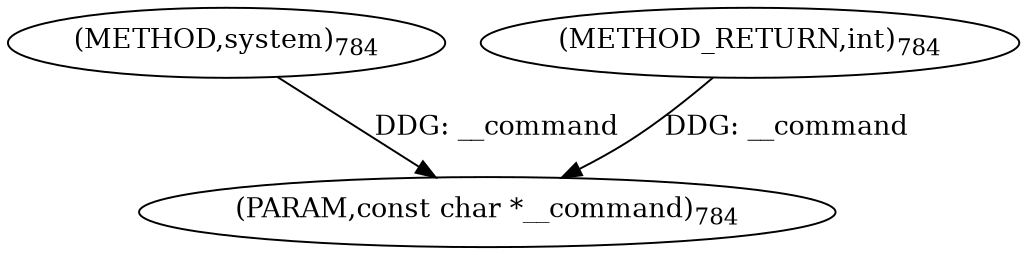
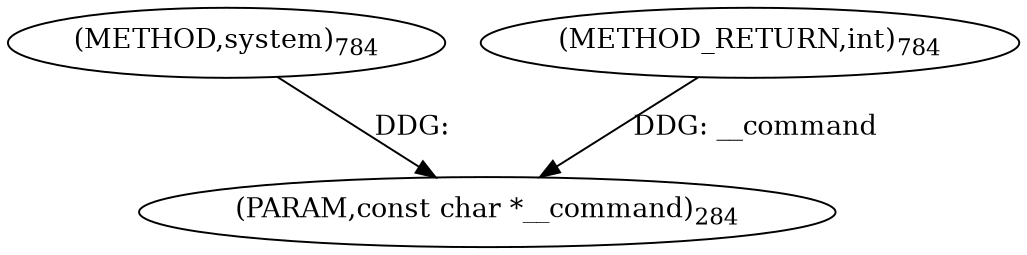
edge "(METHOD,system)" -> "(PARAM,const char *__command)": label "DDG: __command" -> "DDG: "
node "(PARAM,const char *__command)": text "784" -> "284"
